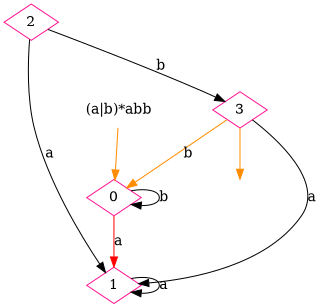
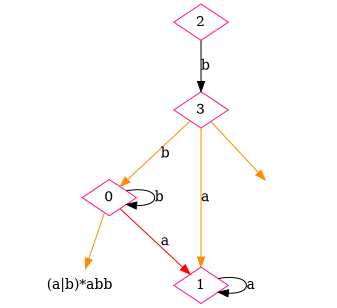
edge "(a|b)*abb" -> "0": reversed
edge "2" -> "1": removed, label "a"
edge "3" -> "1": color black -> darkorange
